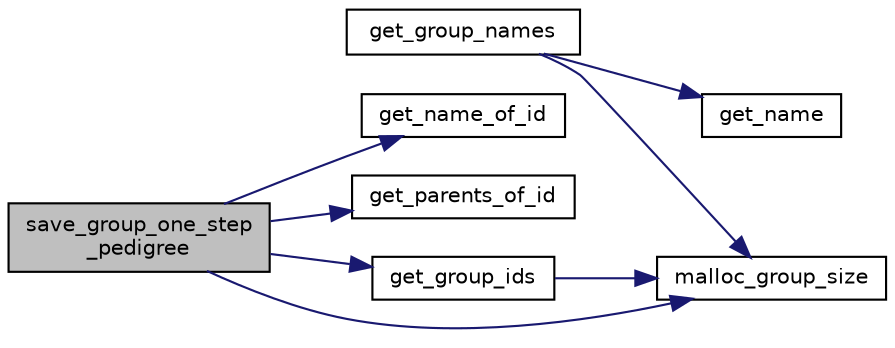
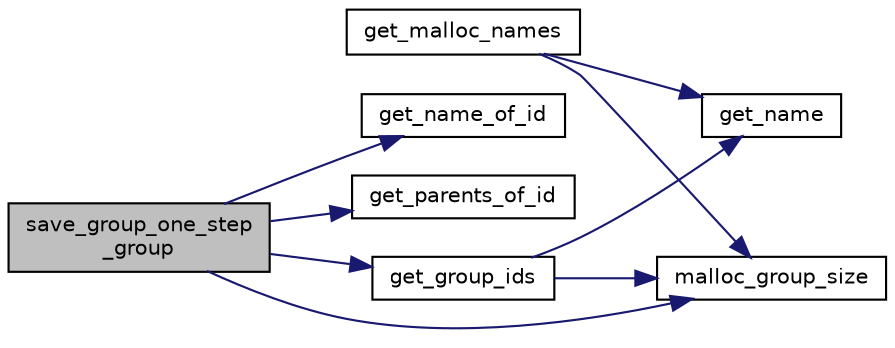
node "get_group_names": label "get_group_names" -> "get_malloc_names"
edge "get_group_ids" -> "get_name": added
node "save_group_one_step _pedigree": label "save_group_one_step _pedigree" -> "save_group_one_step _group"
